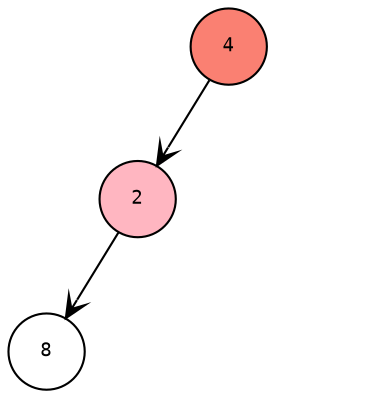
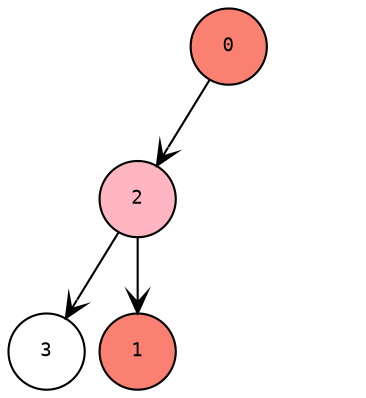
node "4": label "4" -> "0"
node "8": label "8" -> "3"
node "1": added
